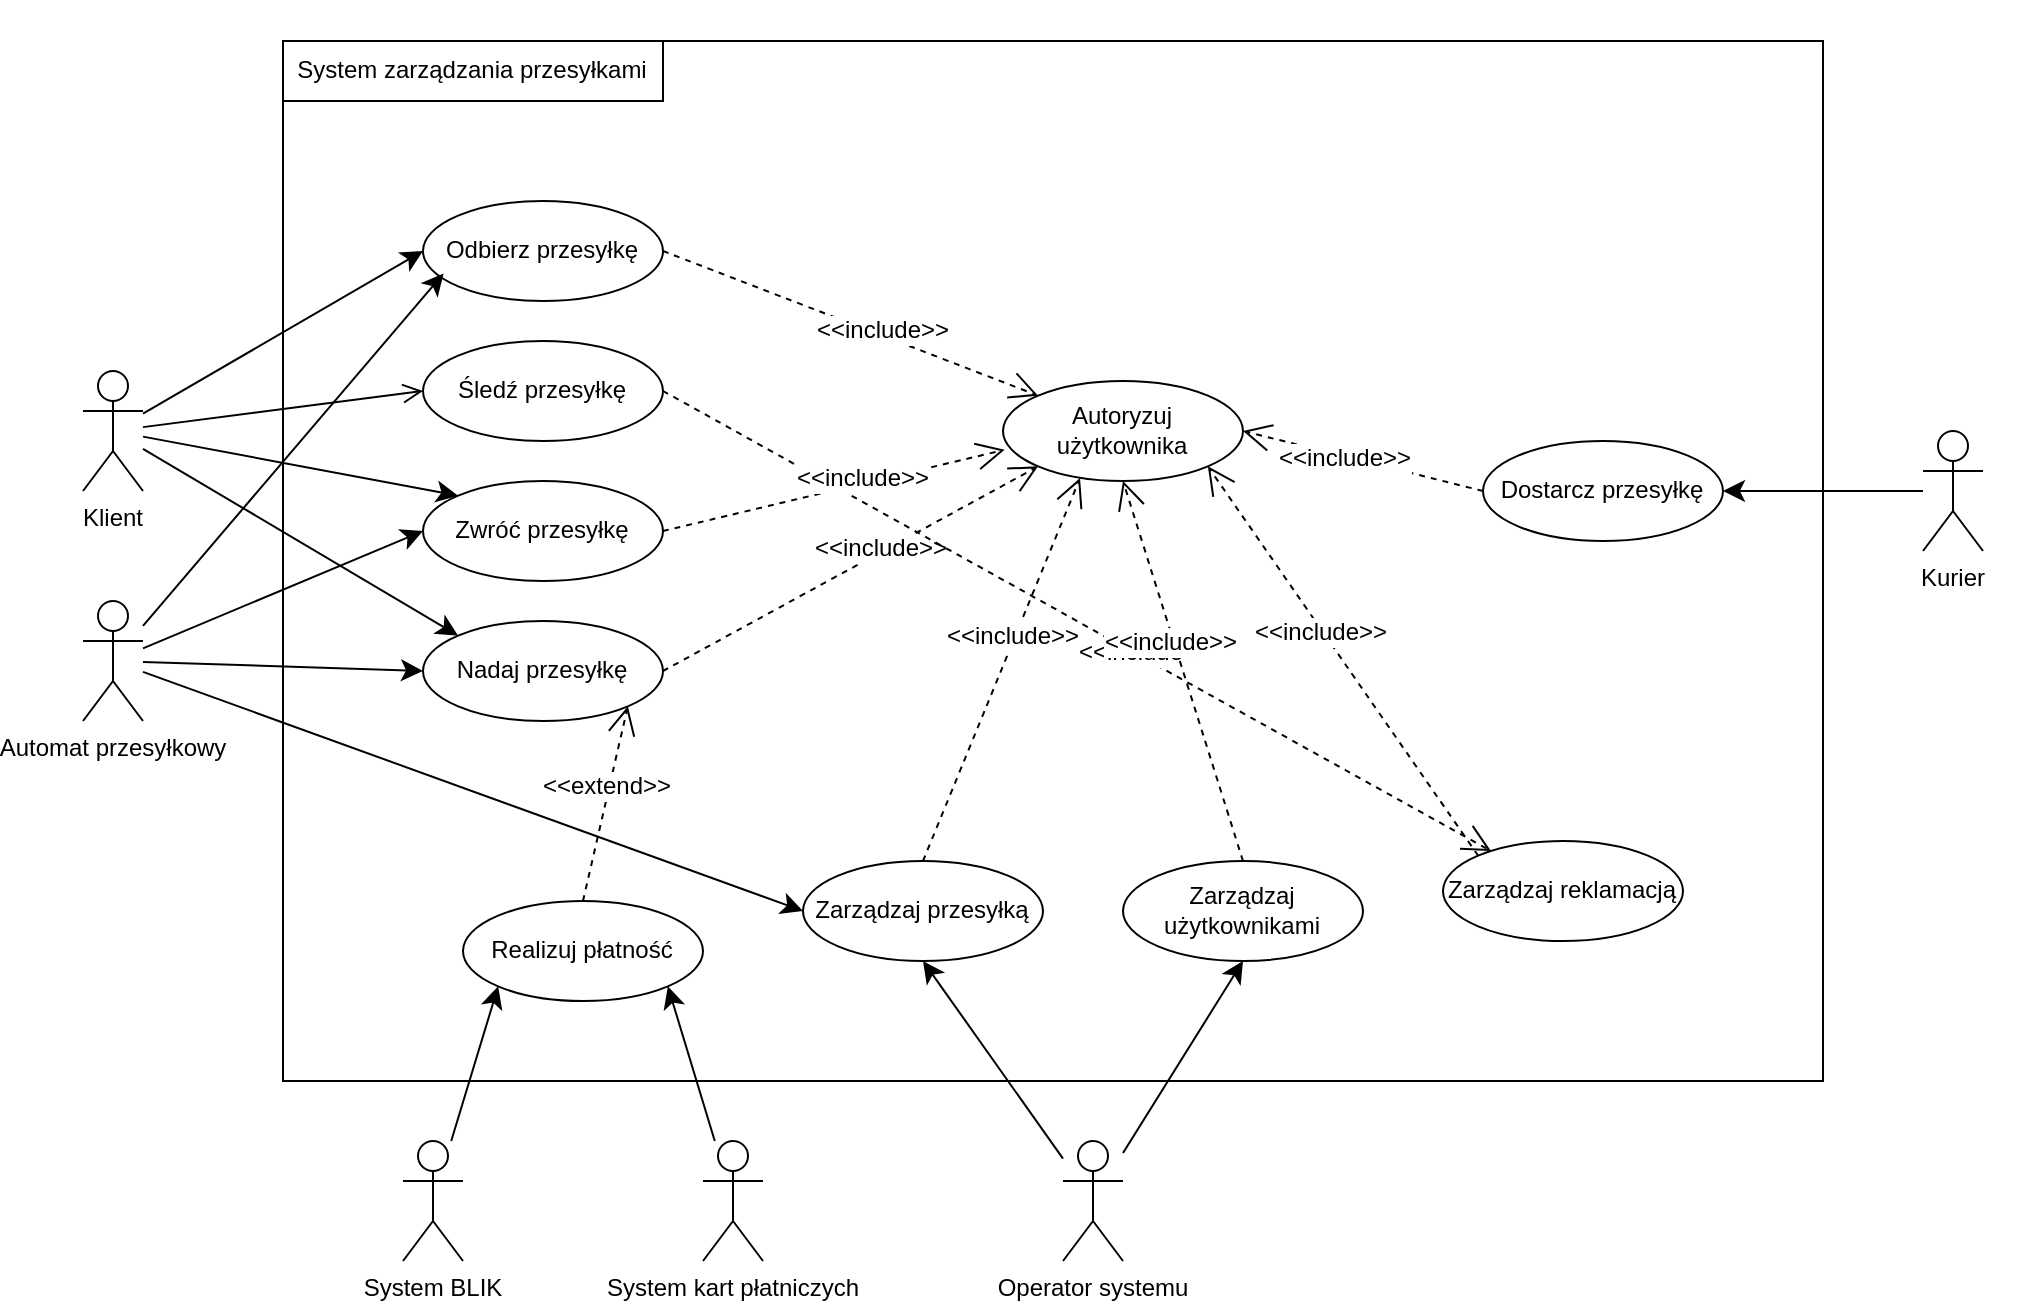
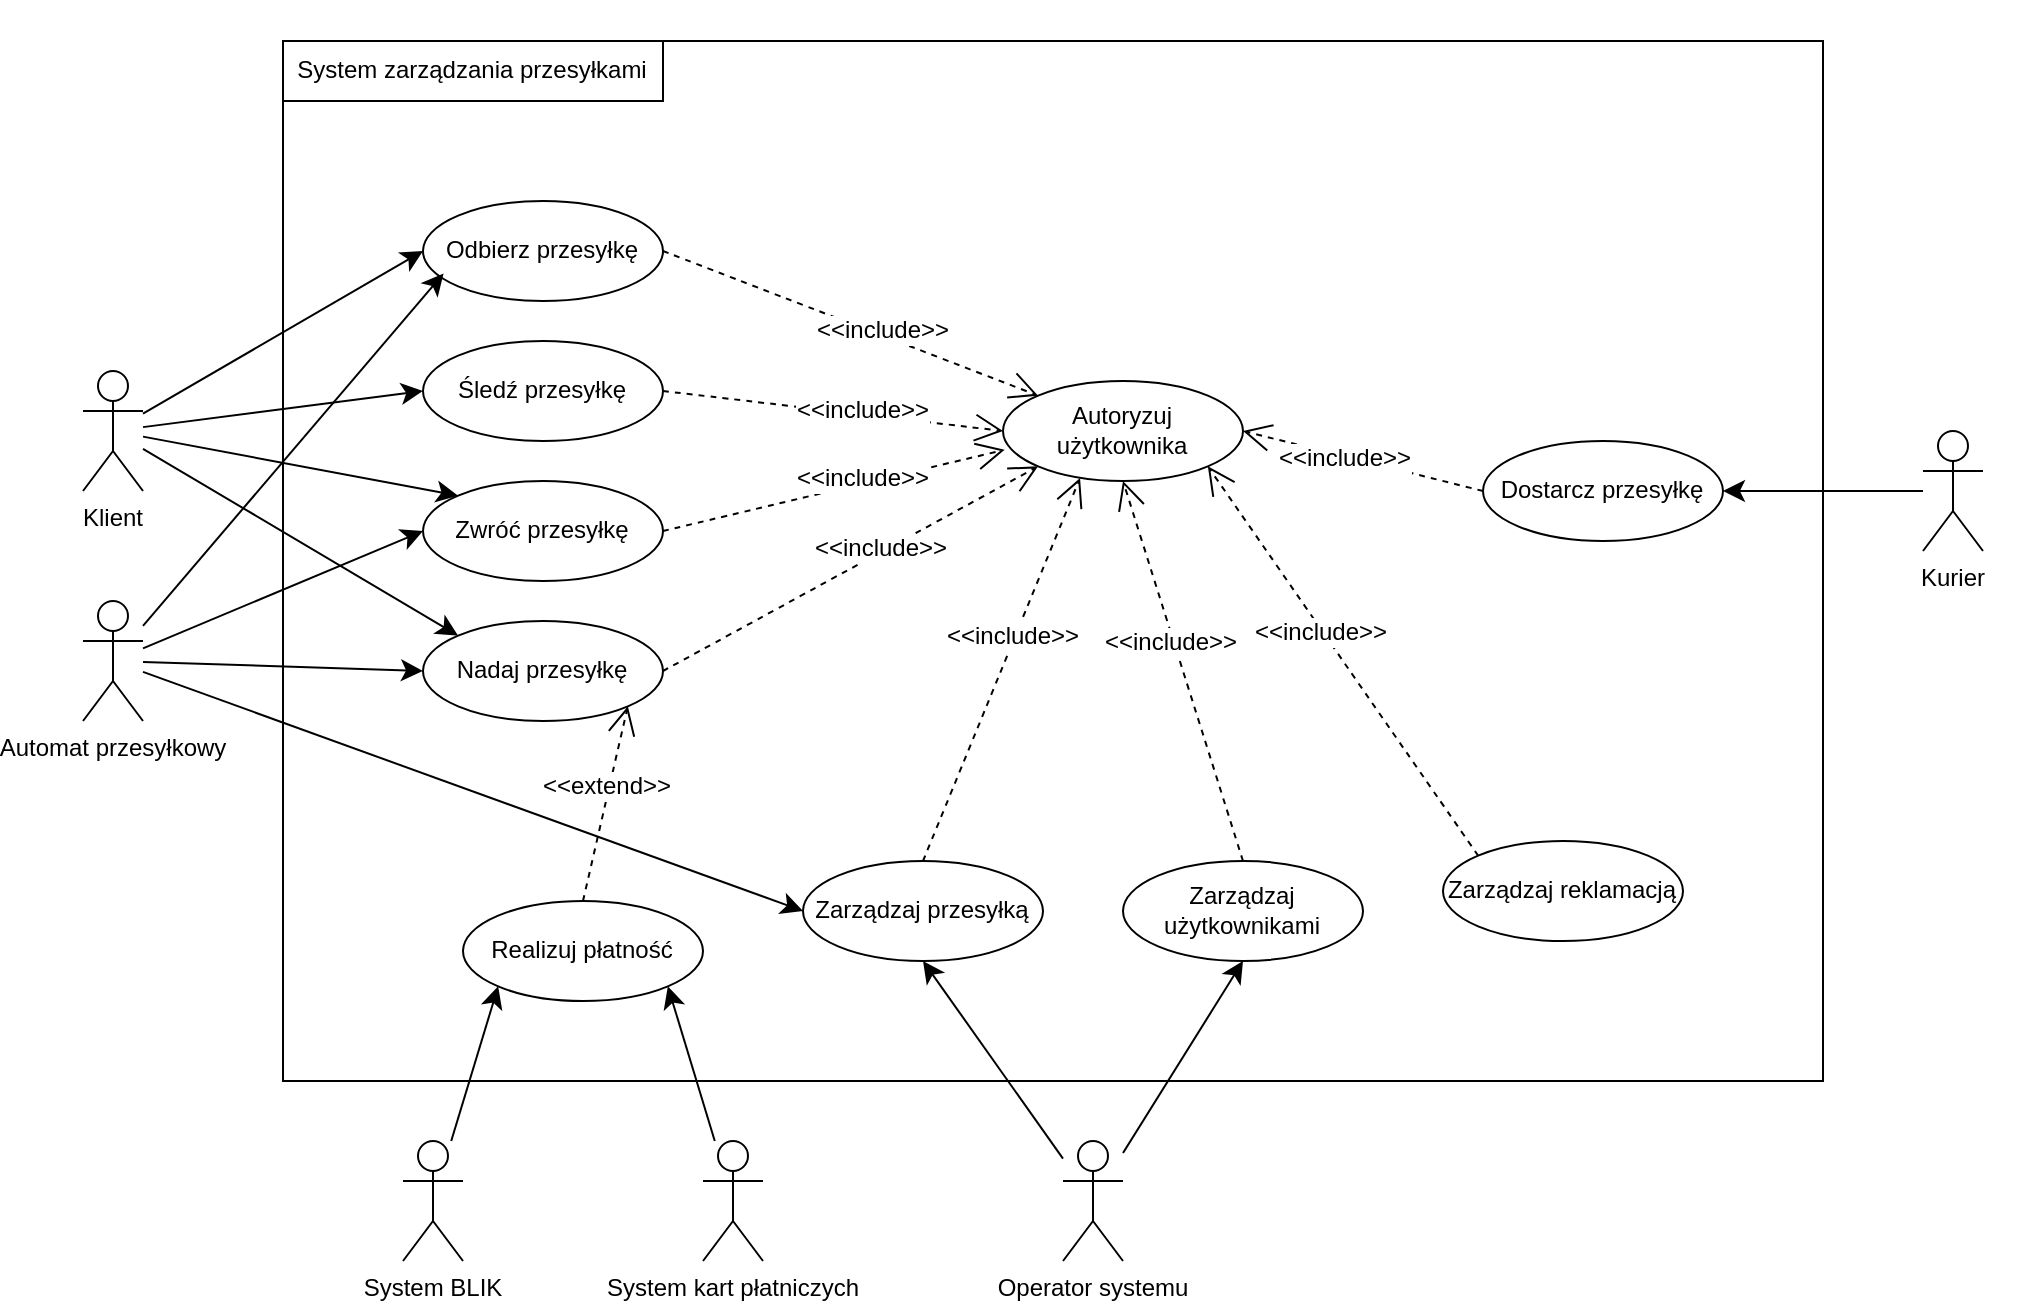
edge "Klient" -> "Śledź przesyłkę": arrowhead open -> classic
edge "Śledź przesyłkę" -> "Zarządzaj reklamacją": now "Śledź przesyłkę" -> "Autoryzuj użytkownika"
